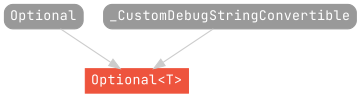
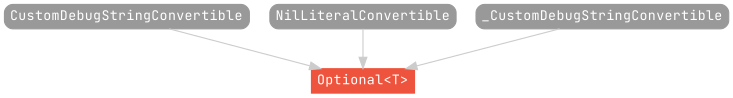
node "Optional": label "Optional" -> "CustomDebugStringConvertible"
node "NilLiteralConvertible": added
